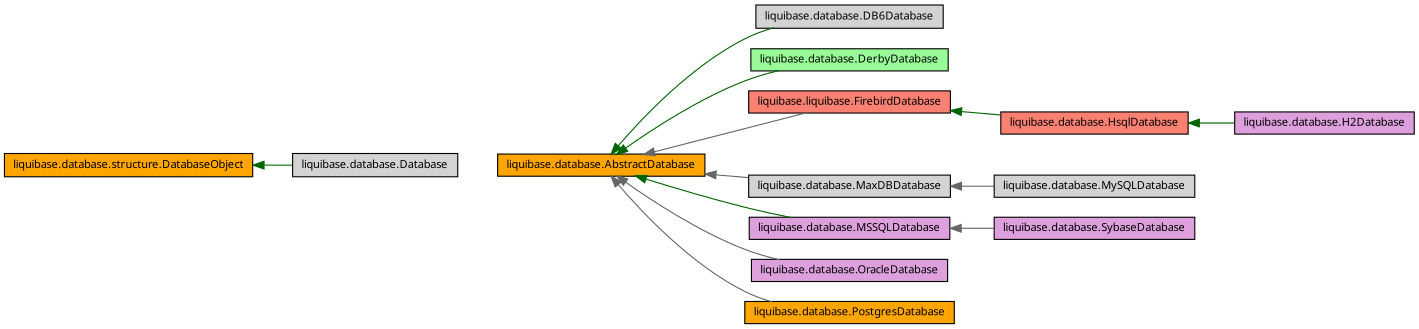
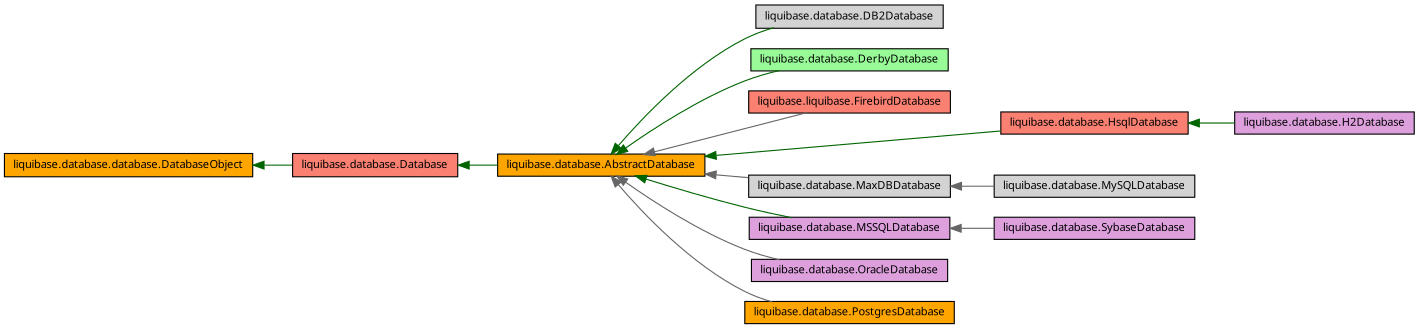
node "liquibase.database.DB6Database": label "liquibase.database.DB6Database" -> "liquibase.database.DB2Database"
edge "liquibase.database.HsqlDatabase" -> "liquibase.liquibase.FirebirdDatabase": now "liquibase.database.HsqlDatabase" -> "liquibase.database.AbstractDatabase"
node "liquibase.database.structure.DatabaseObject": label "liquibase.database.structure.DatabaseObject" -> "liquibase.database.database.DatabaseObject"
node "liquibase.database.Database": fillcolor lightgrey -> salmon
edge "liquibase.database.AbstractDatabase" -> "liquibase.database.Database": added
